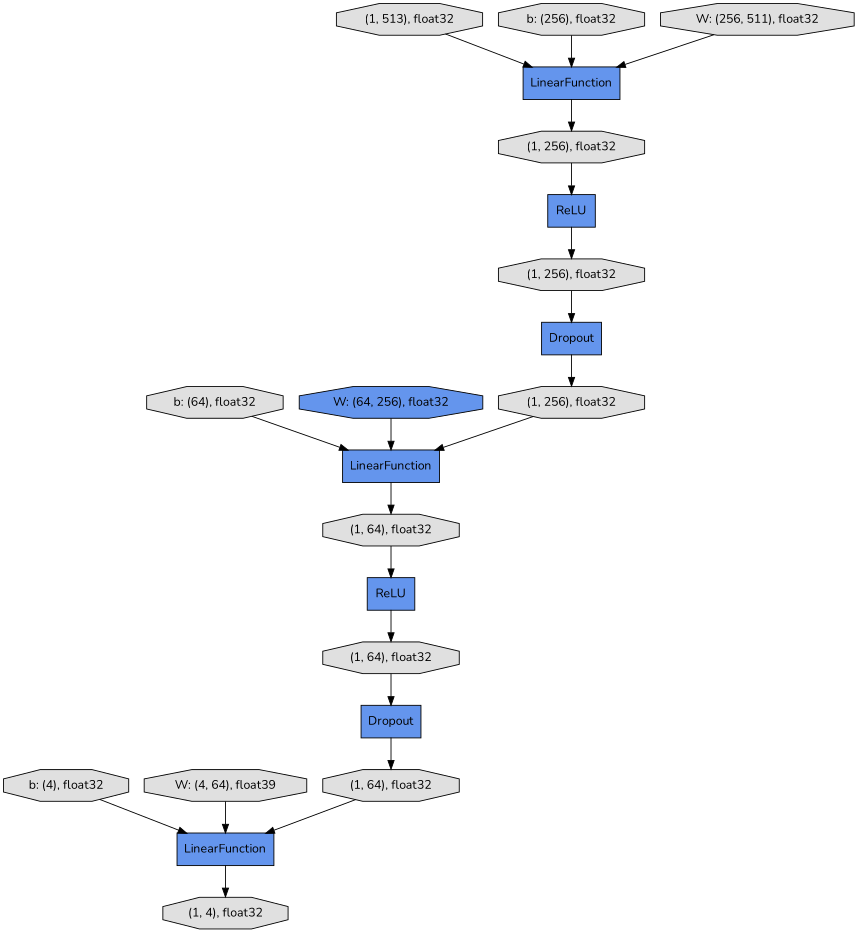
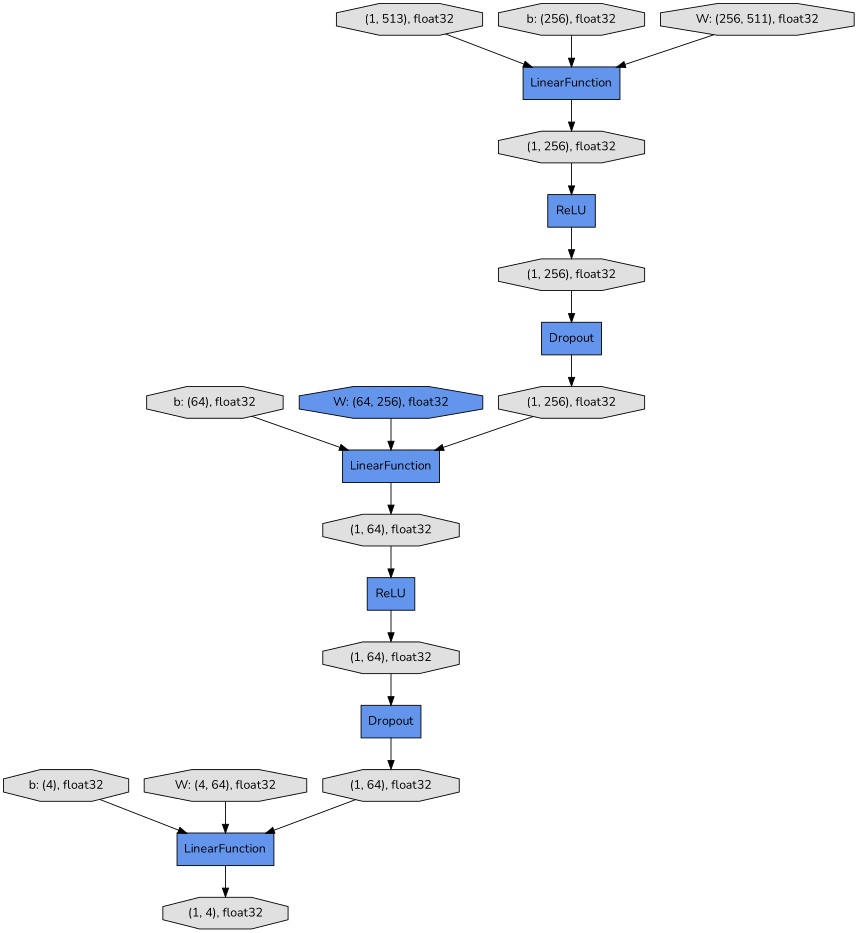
node "W: (4, 64), float39": label "W: (4, 64), float39" -> "W: (4, 64), float32"
